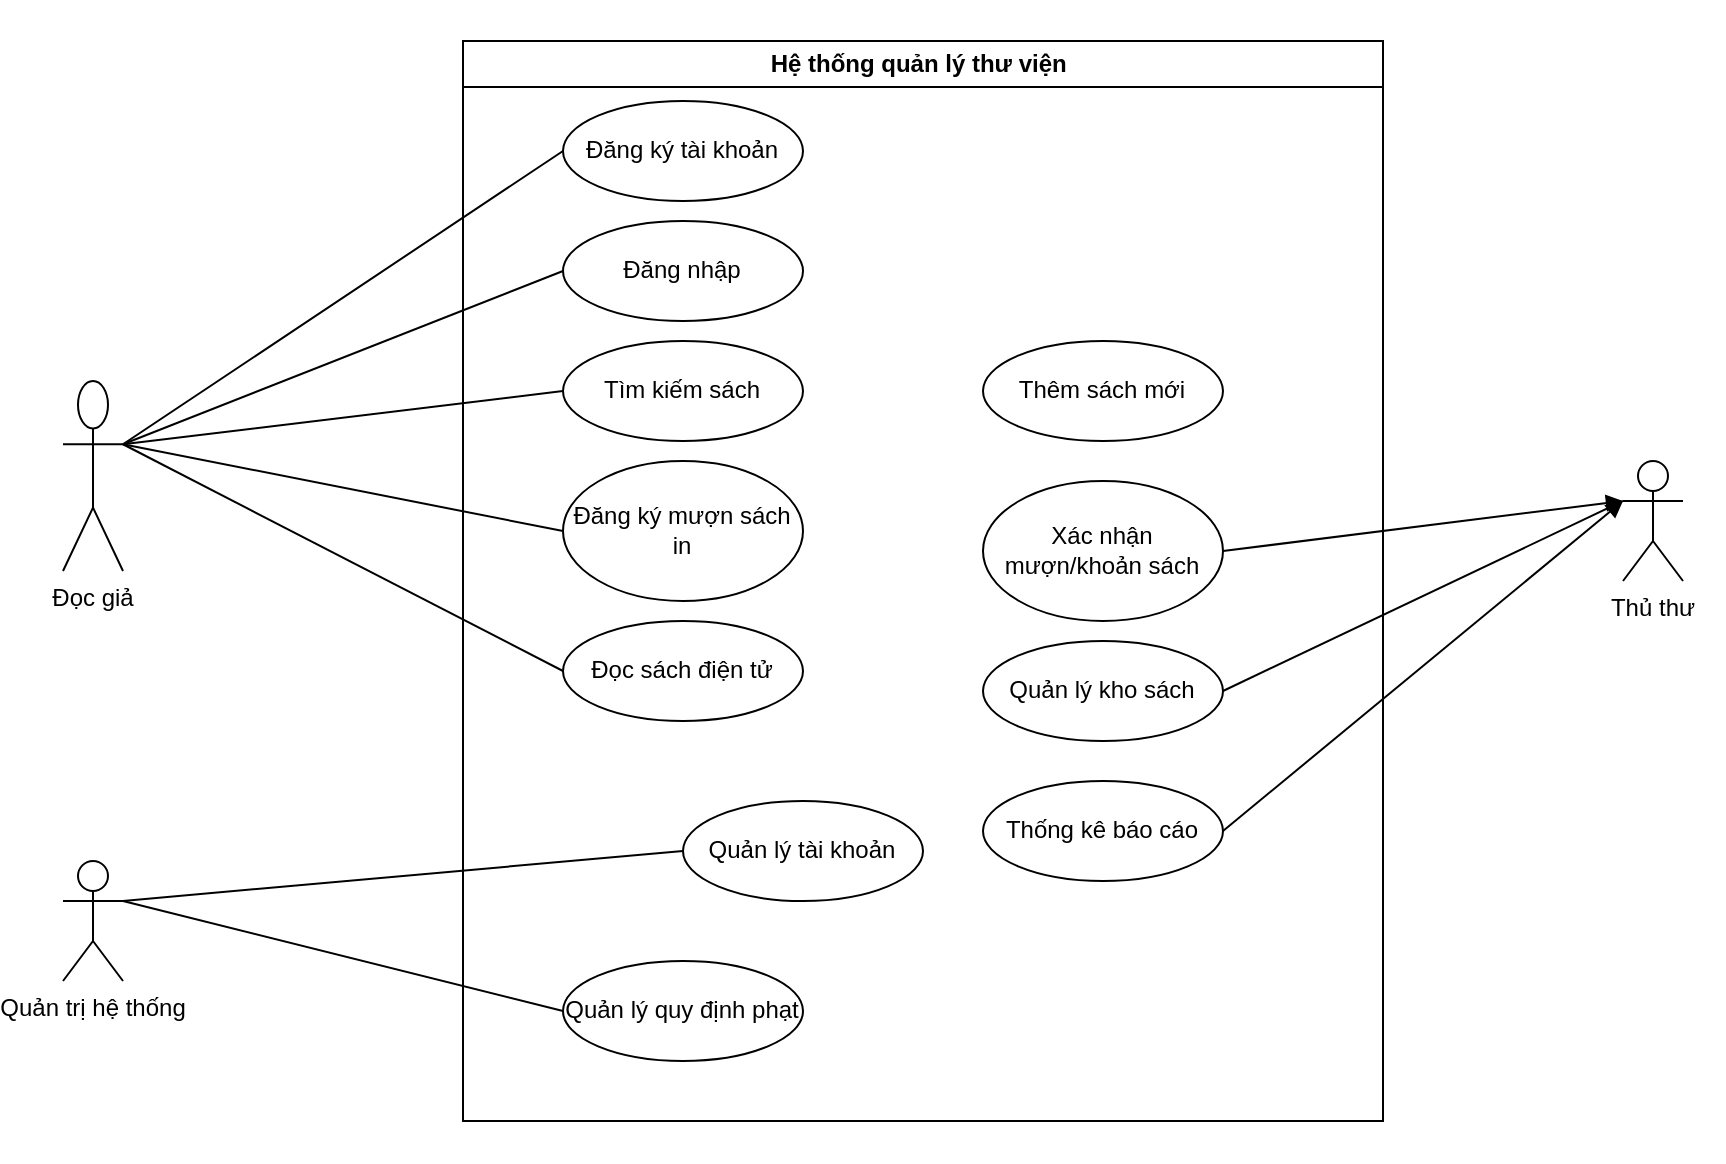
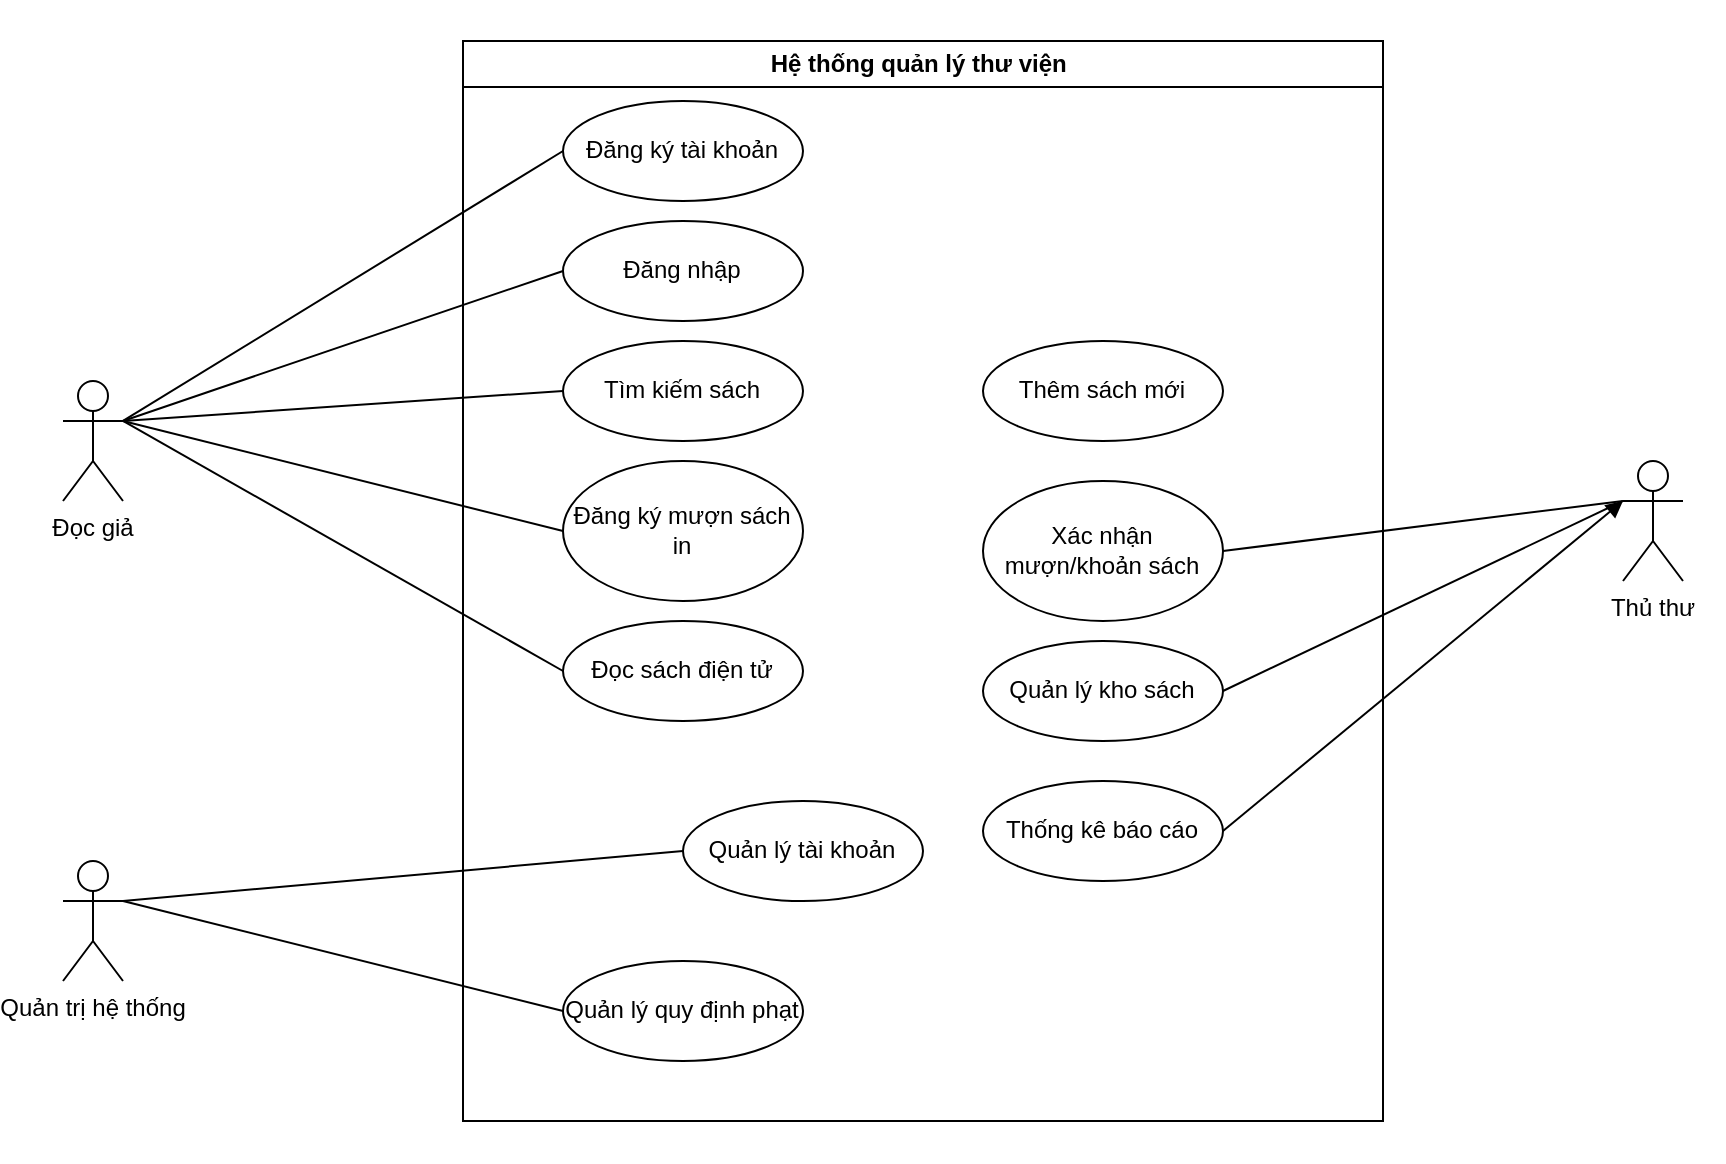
node "Đọc giả": size 60x190 -> 60x120
edge "Xác nhận mượn/khoản sách" -> "Thủ thư": arrowhead block -> none
